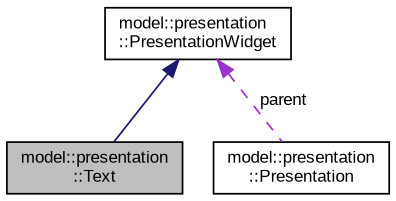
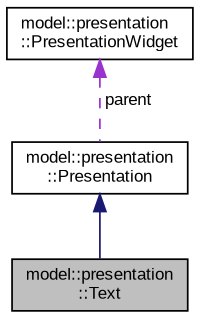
edge "model::presentation ::Text" -> "model::presentation ::PresentationWidget": now "model::presentation ::Text" -> "model::presentation ::Presentation"
